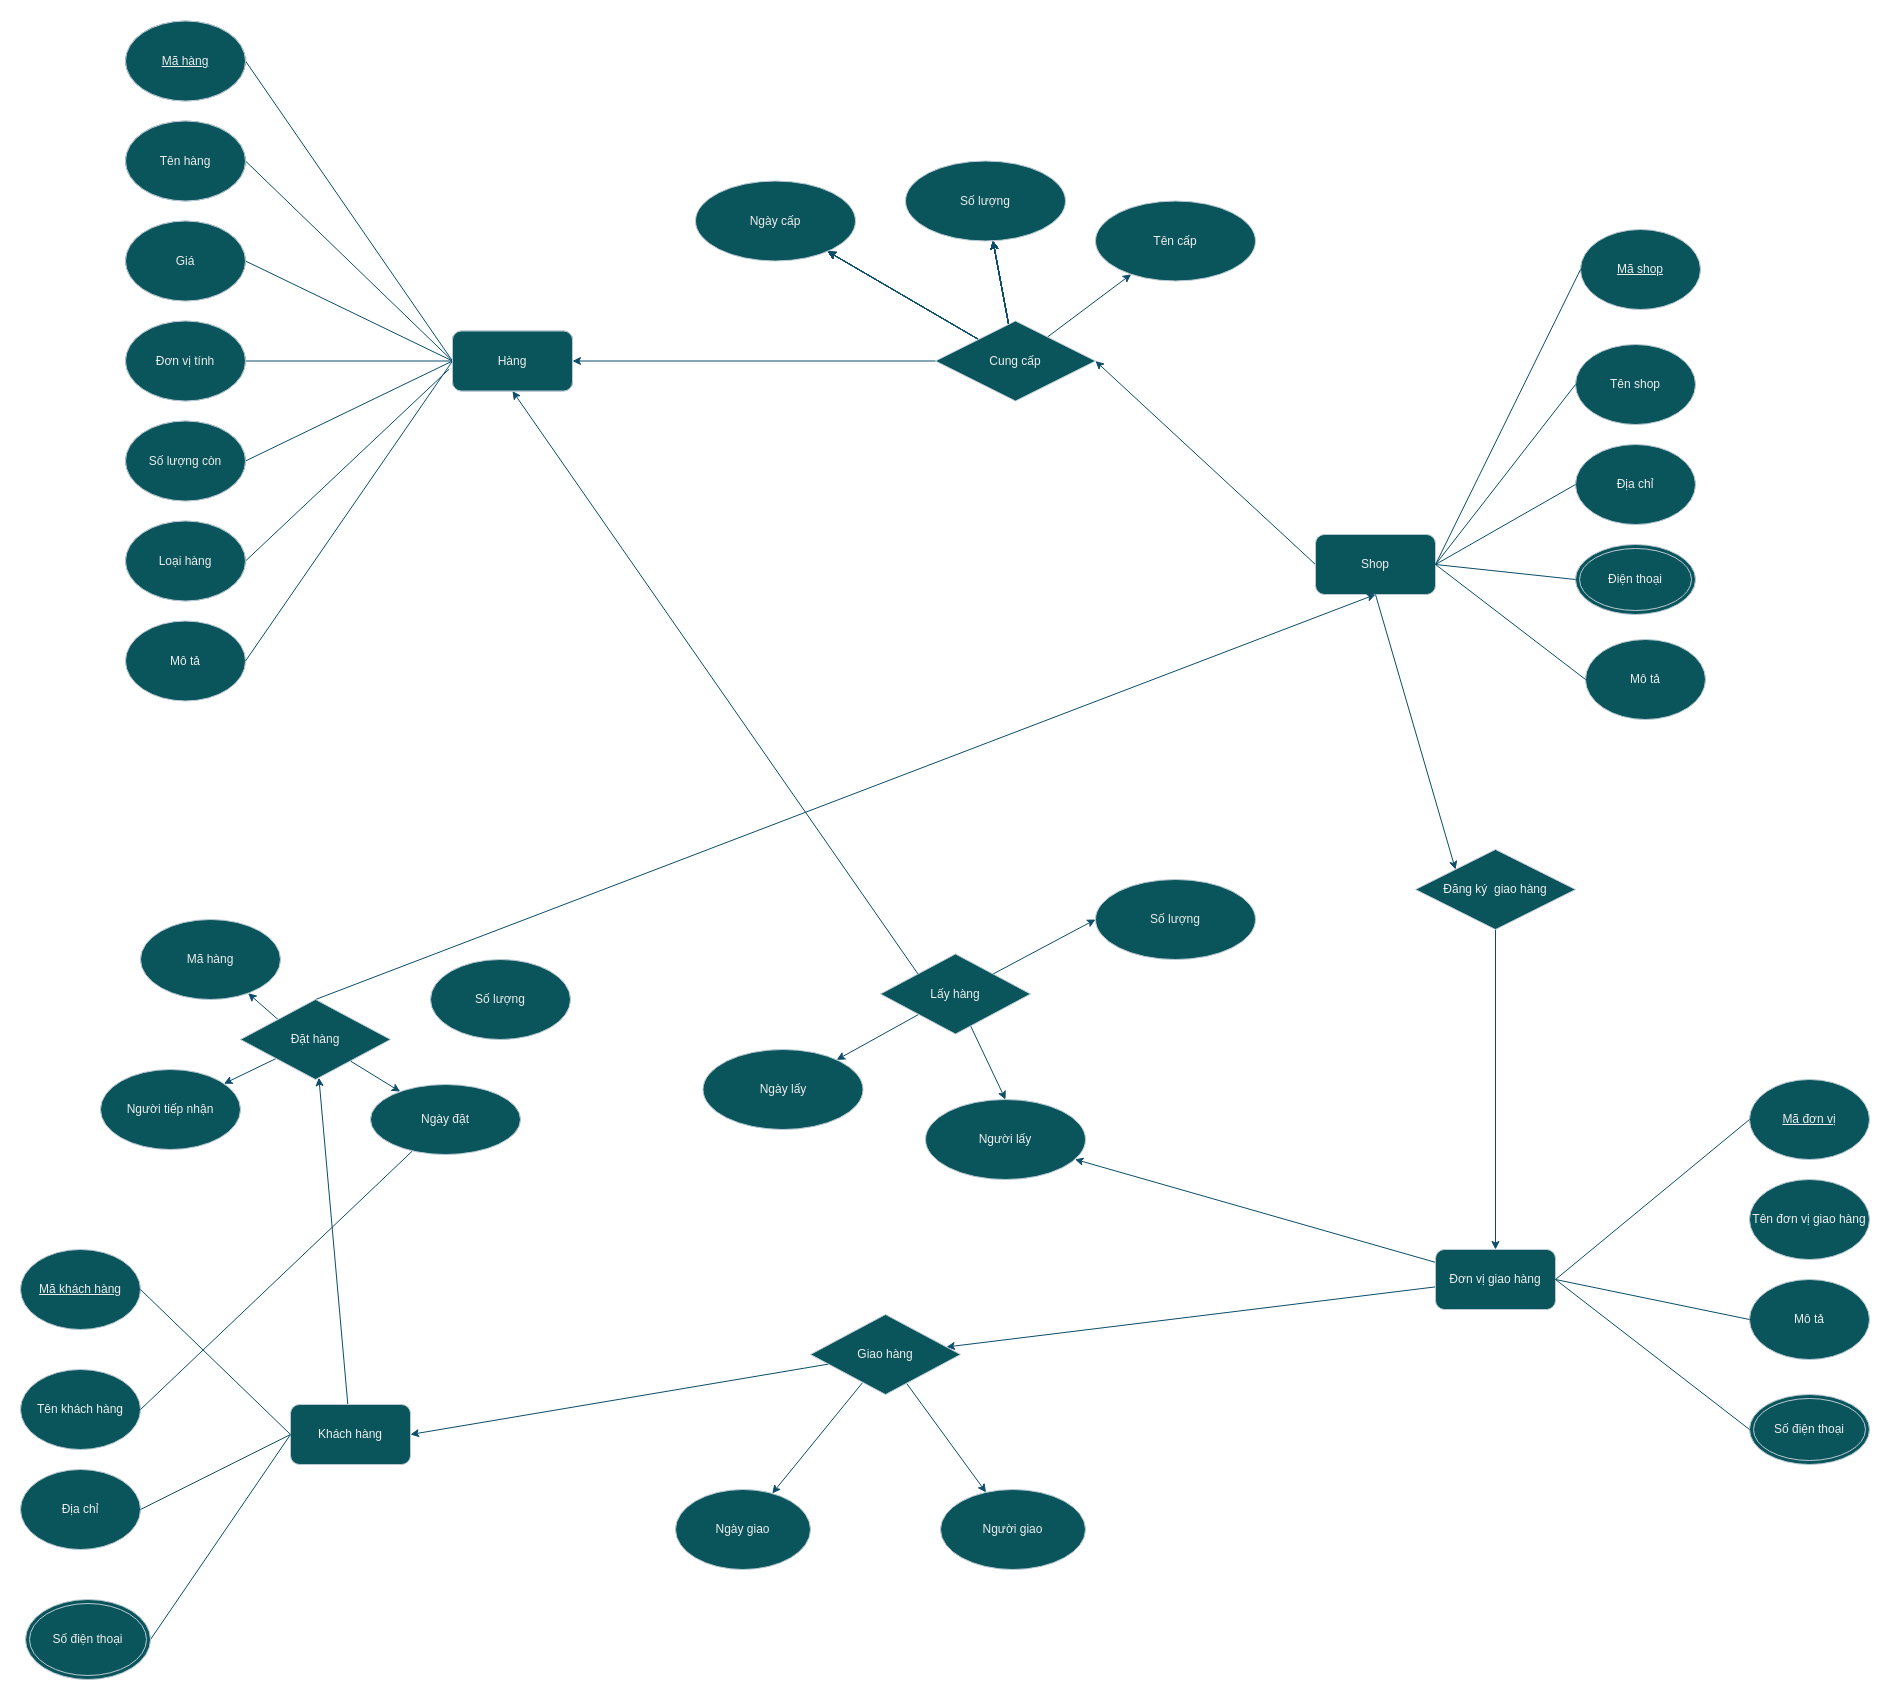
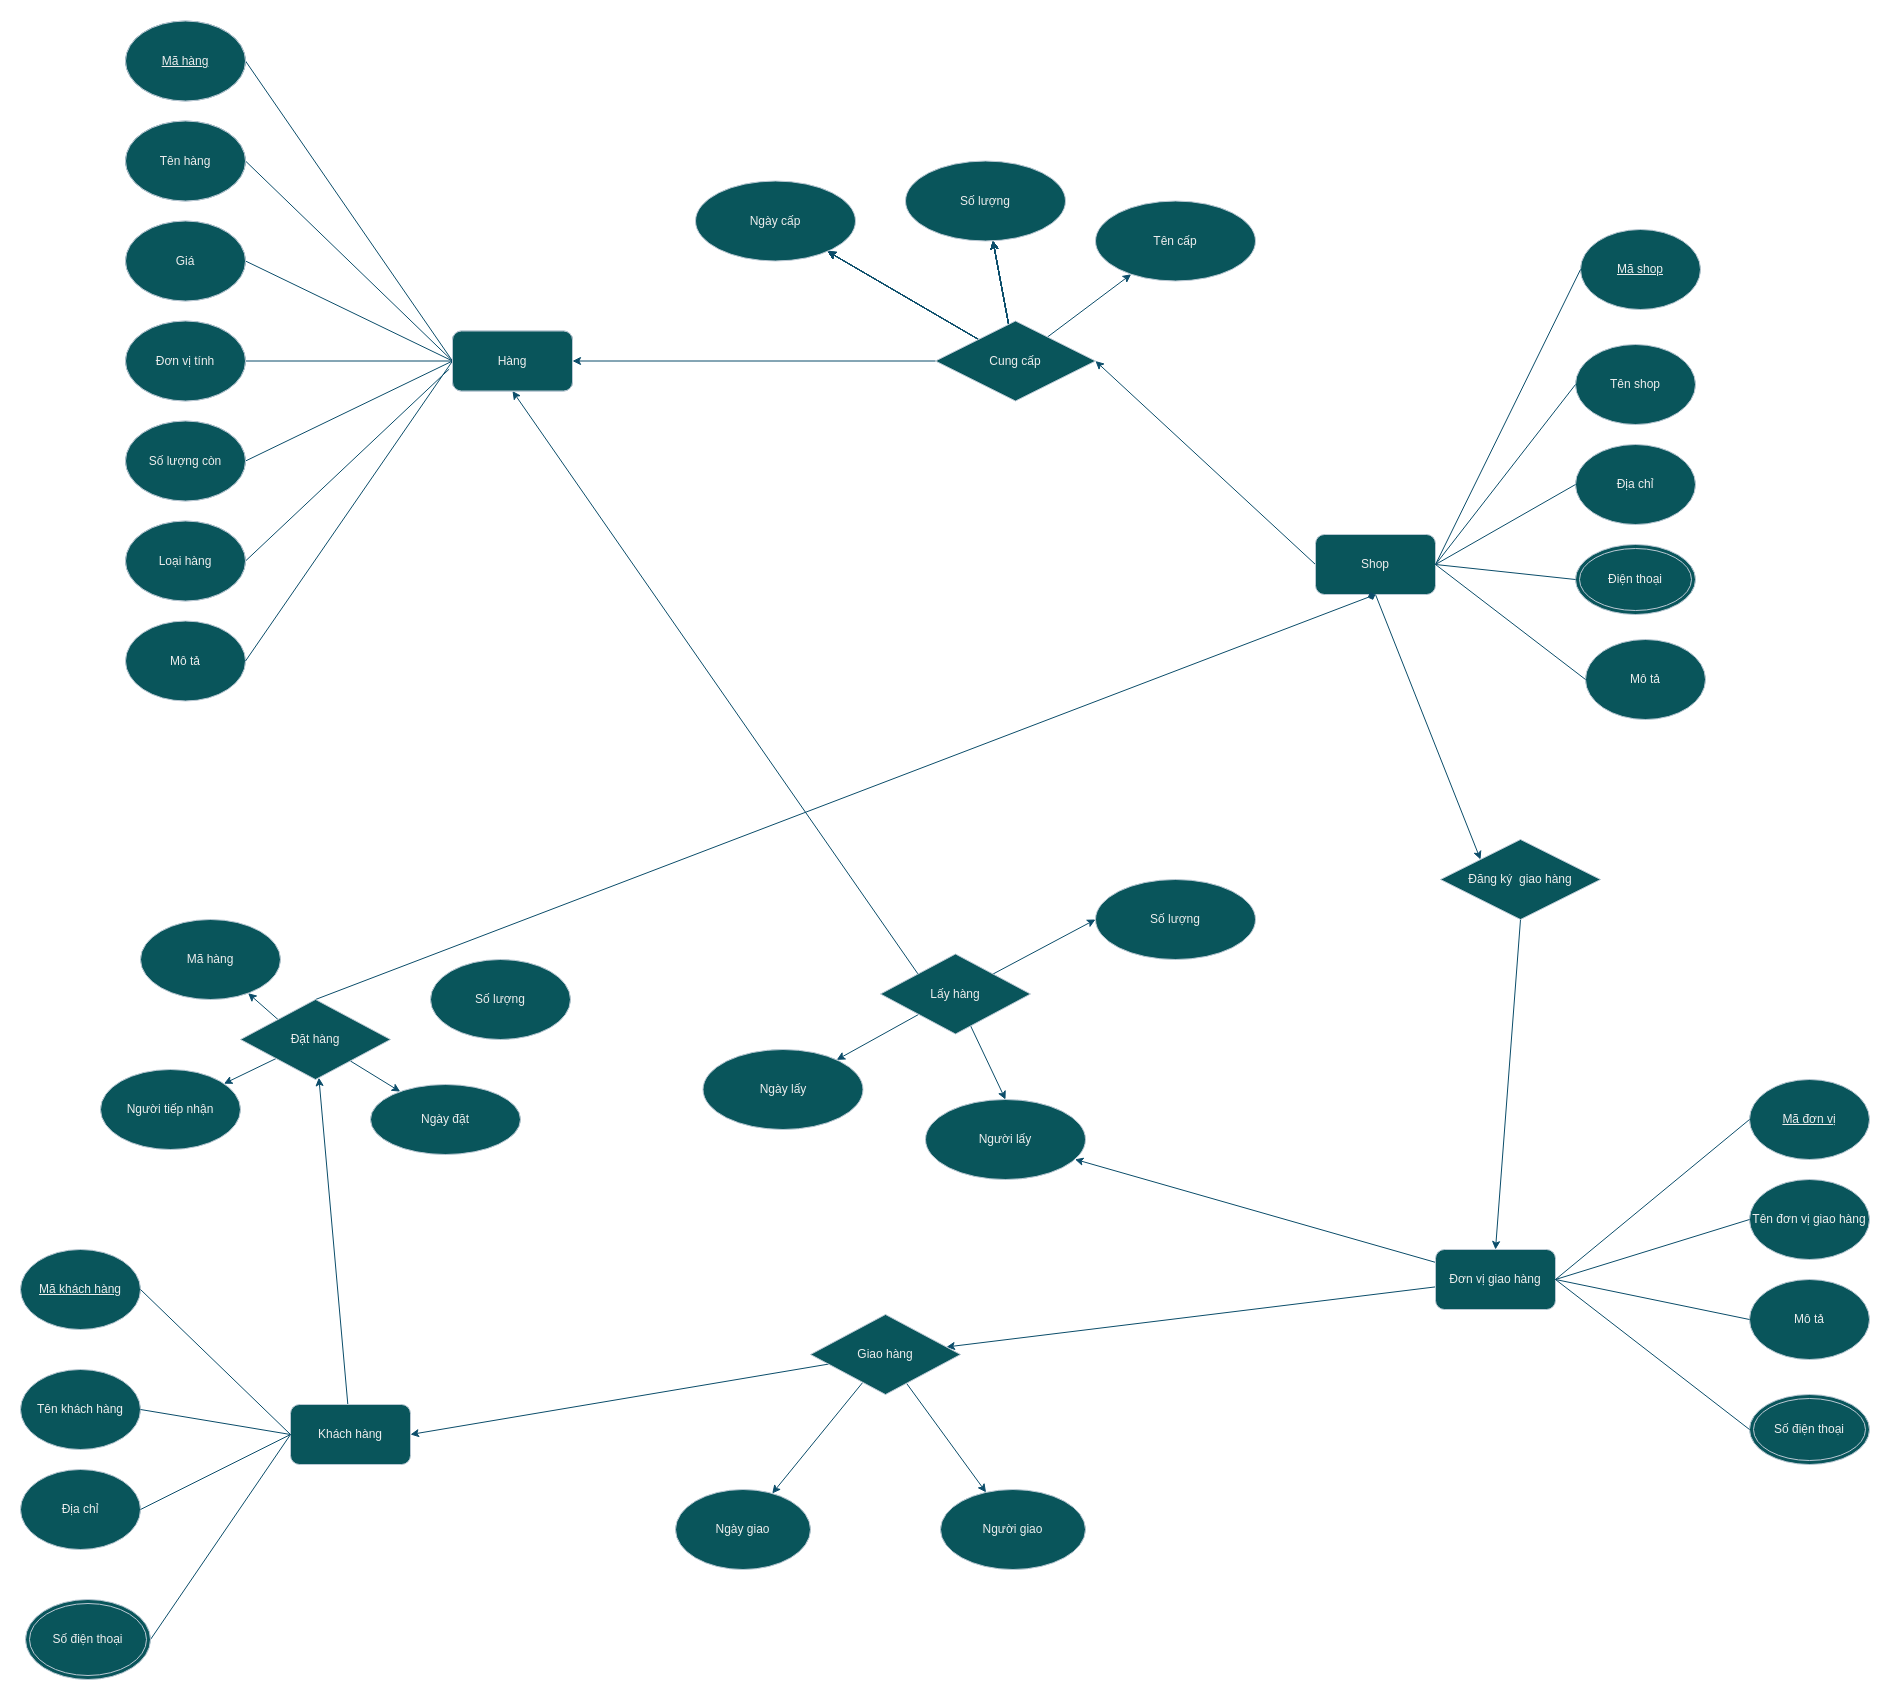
edge "Đặt hàng" -> "Shop": arrowhead classic -> diamond
node "Đăng ký giao hàng": moved (1496, 890) -> (1521, 880)
edge "Tên đơn vị giao hàng" -- "Đơn vị giao hàng": added
edge "Ngày đặt" -- "Tên khách hàng": now "Khách hàng" -- "Tên khách hàng"
